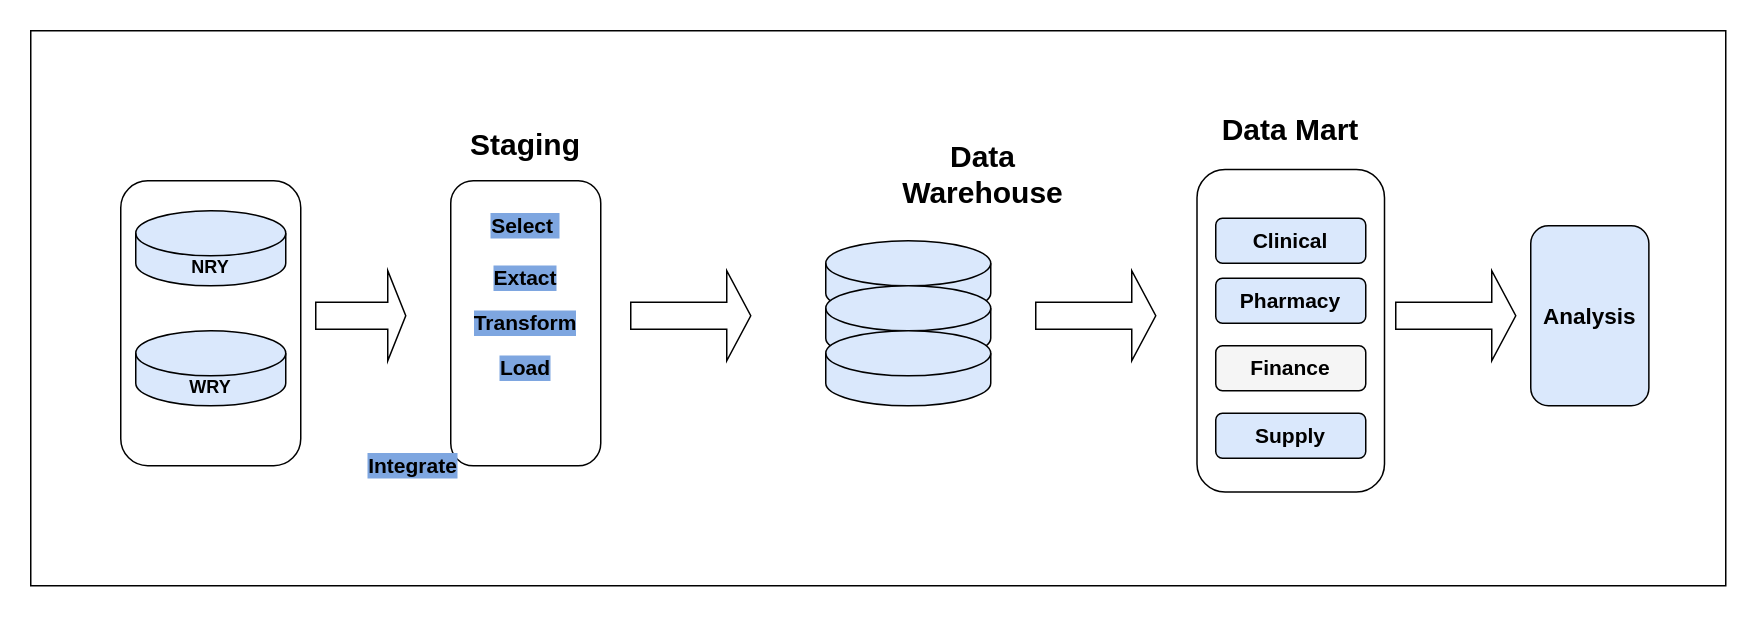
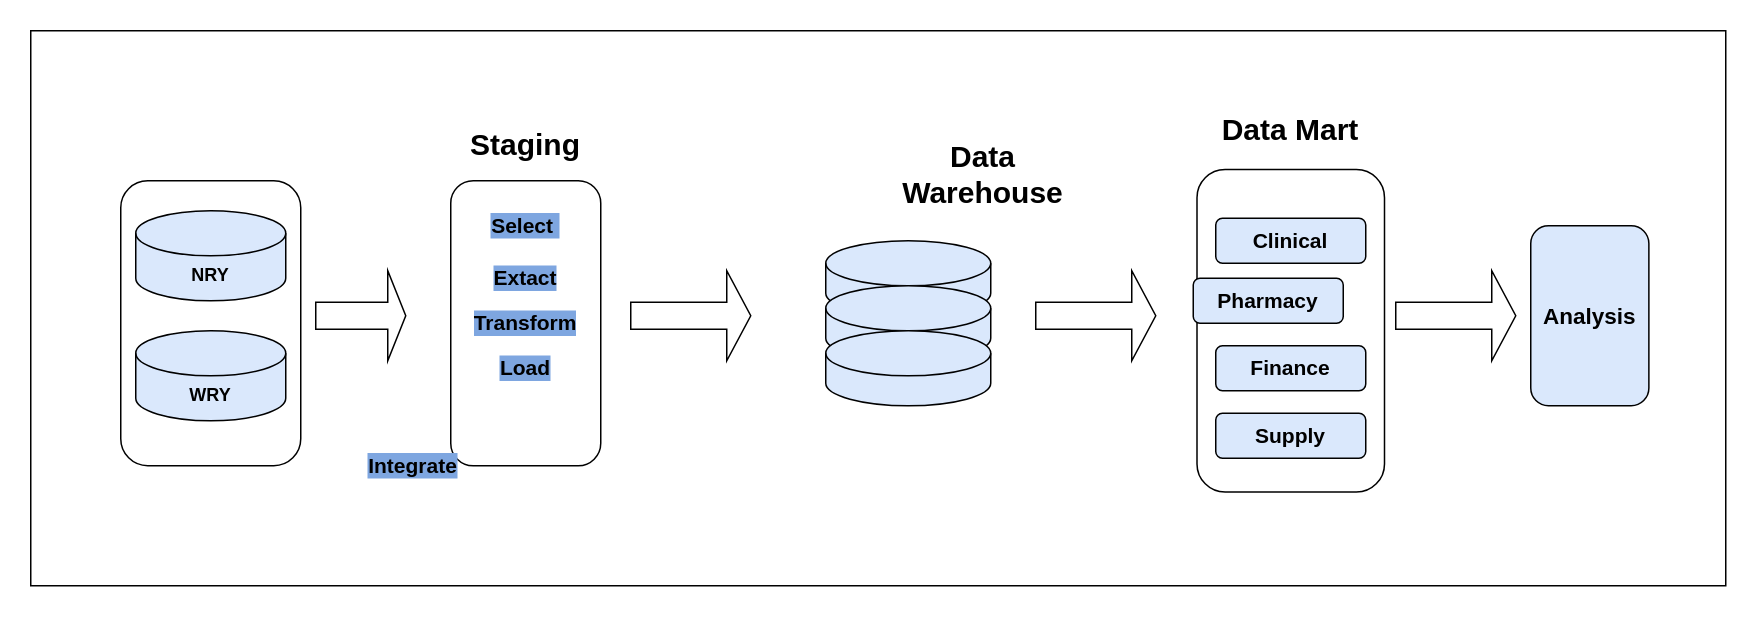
node "NRY": size 150x75 -> 150x90
node "Pharmacy": moved (1291, 301) -> (1268, 301)
node "WRY": size 150x75 -> 150x90
node "Finance": fillcolor #f5f5f5 -> #dae8fc
